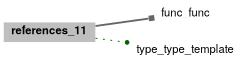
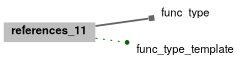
node "func_func": label "func_func" -> "func_type"
node "type_type_template": label "type_type_template" -> "func_type_template"
